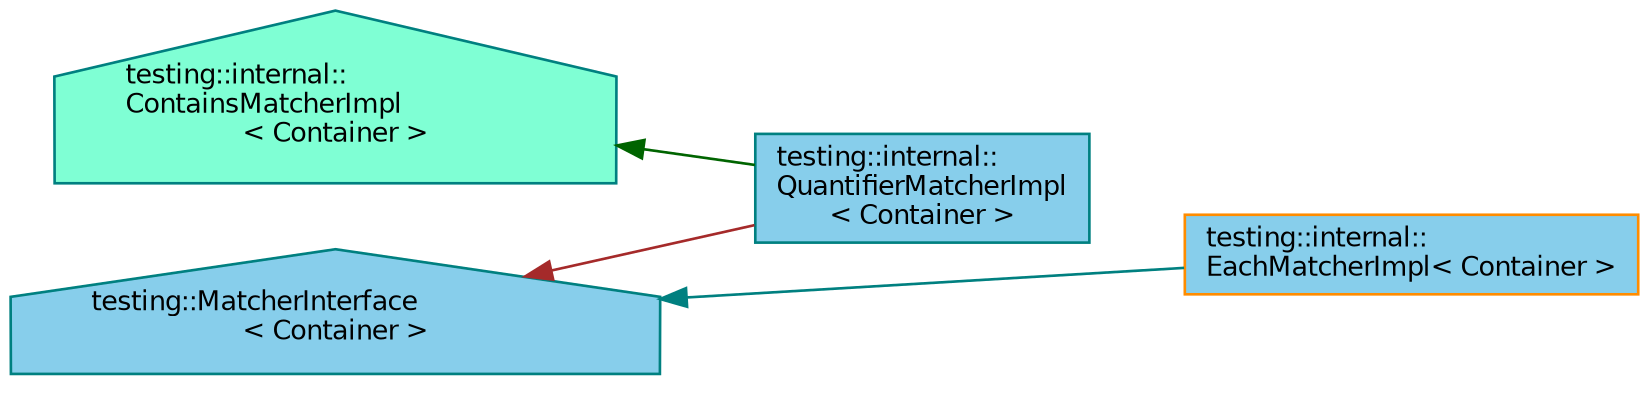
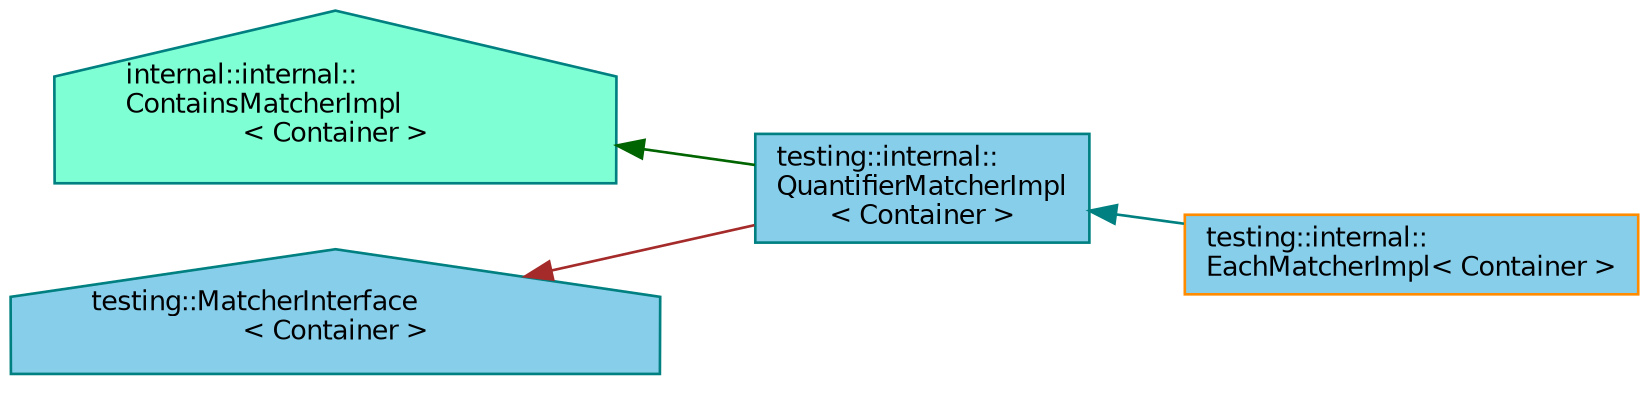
node "testing::internal:: ContainsMatcherImpl < Container >": label "testing::internal:: ContainsMatcherImpl < Container >" -> "internal::internal:: ContainsMatcherImpl < Container >"
edge "testing::internal:: EachMatcherImpl< Container >" -> "testing::MatcherInterface < Container >": now "testing::internal:: EachMatcherImpl< Container >" -> "testing::internal:: QuantifierMatcherImpl < Container >"
